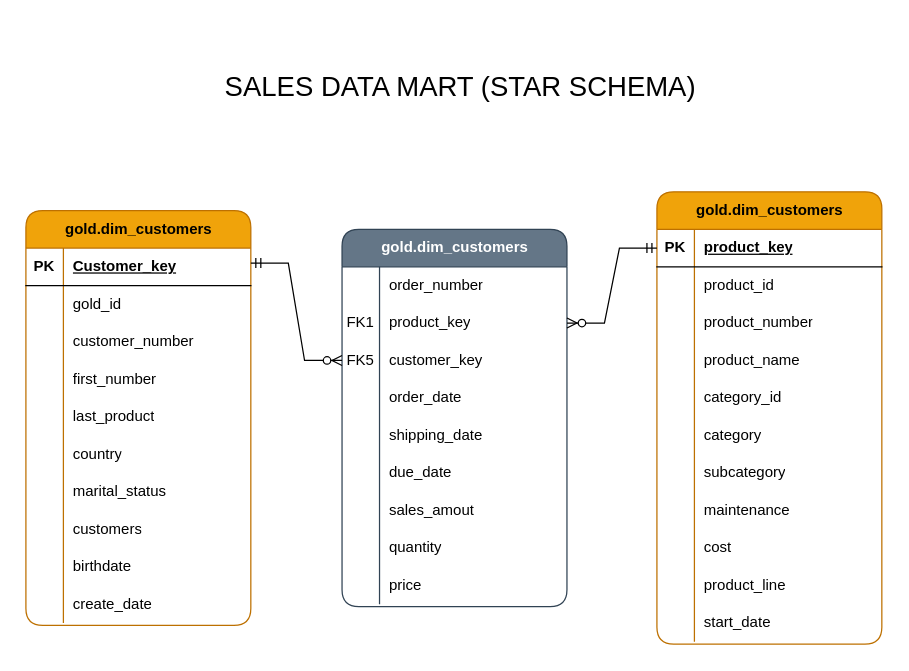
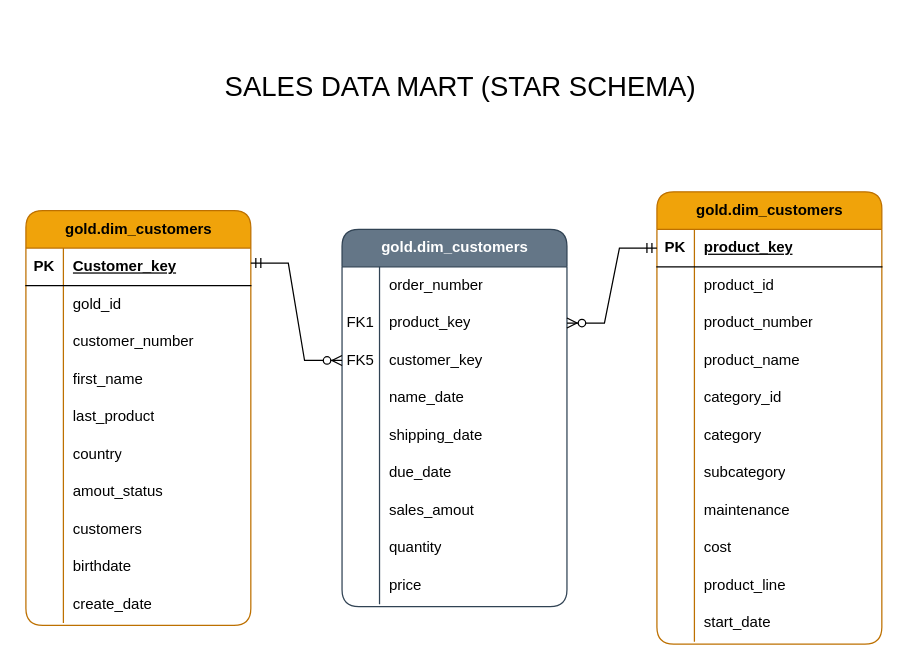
node "first_number": label "first_number" -> "first_name"
node "order_date": label "order_date" -> "name_date"
node "marital_status": label "marital_status" -> "amout_status"
